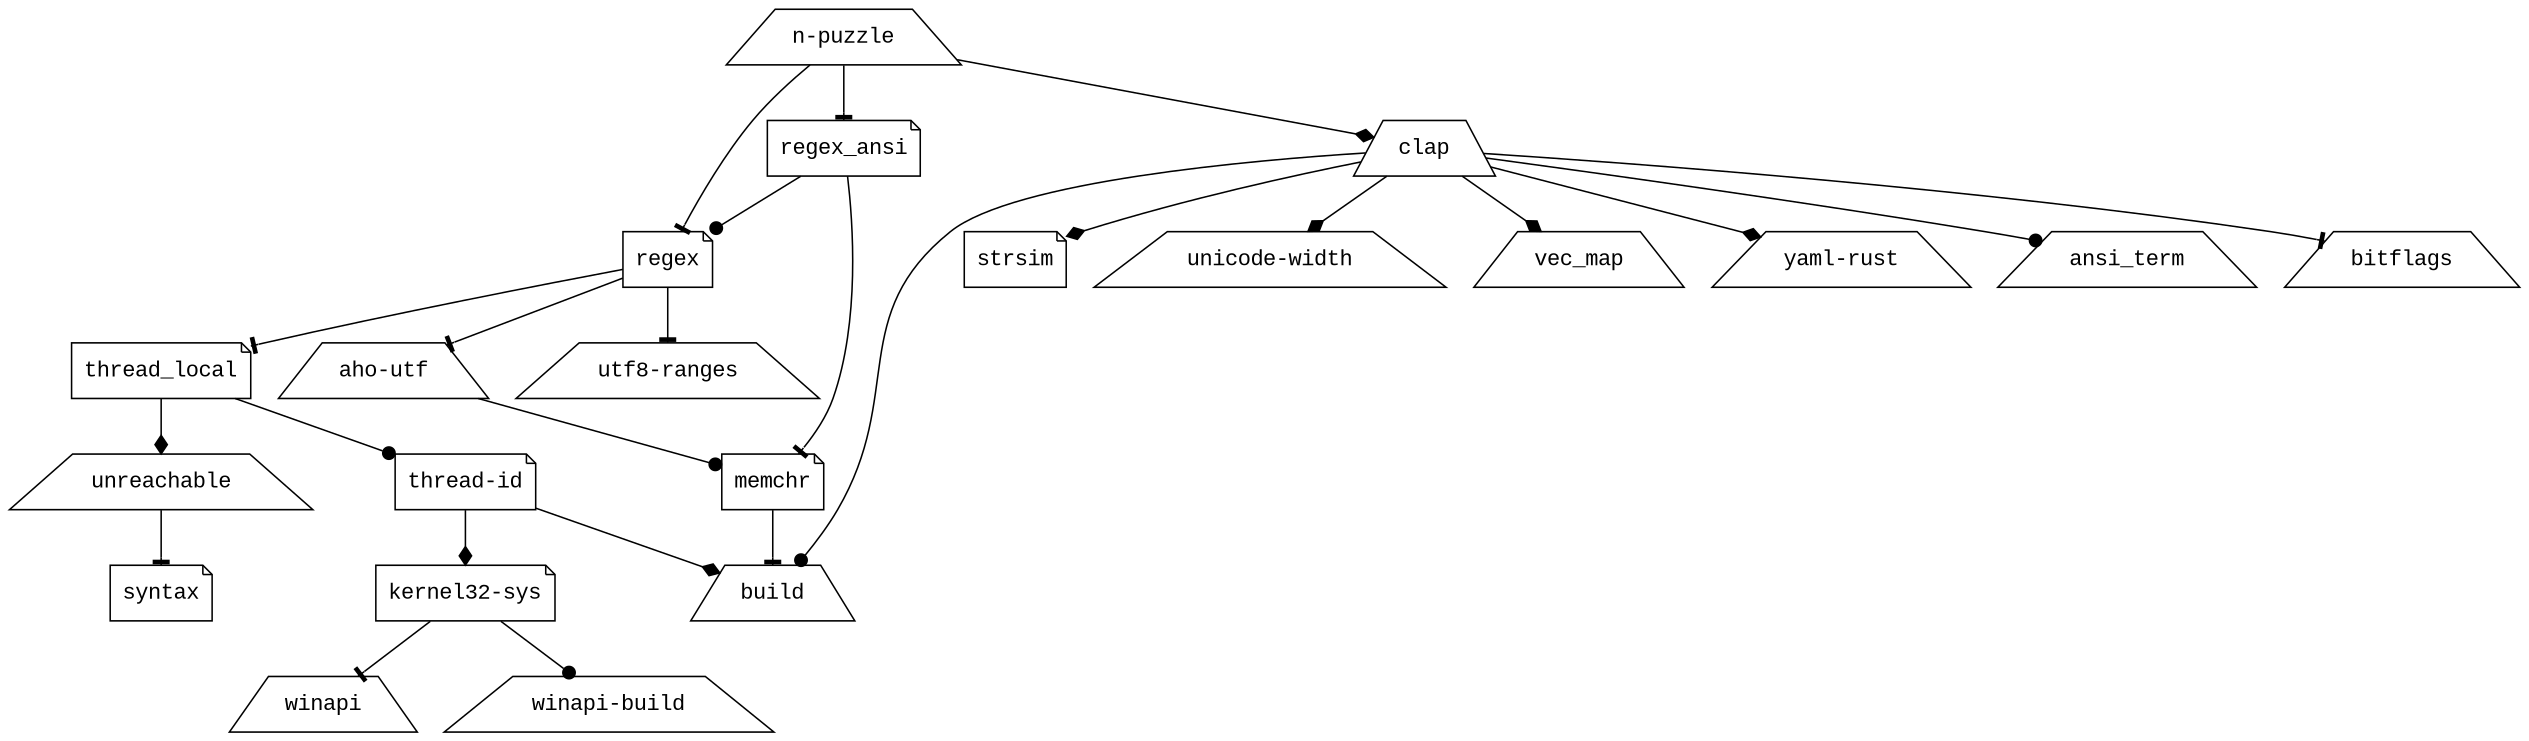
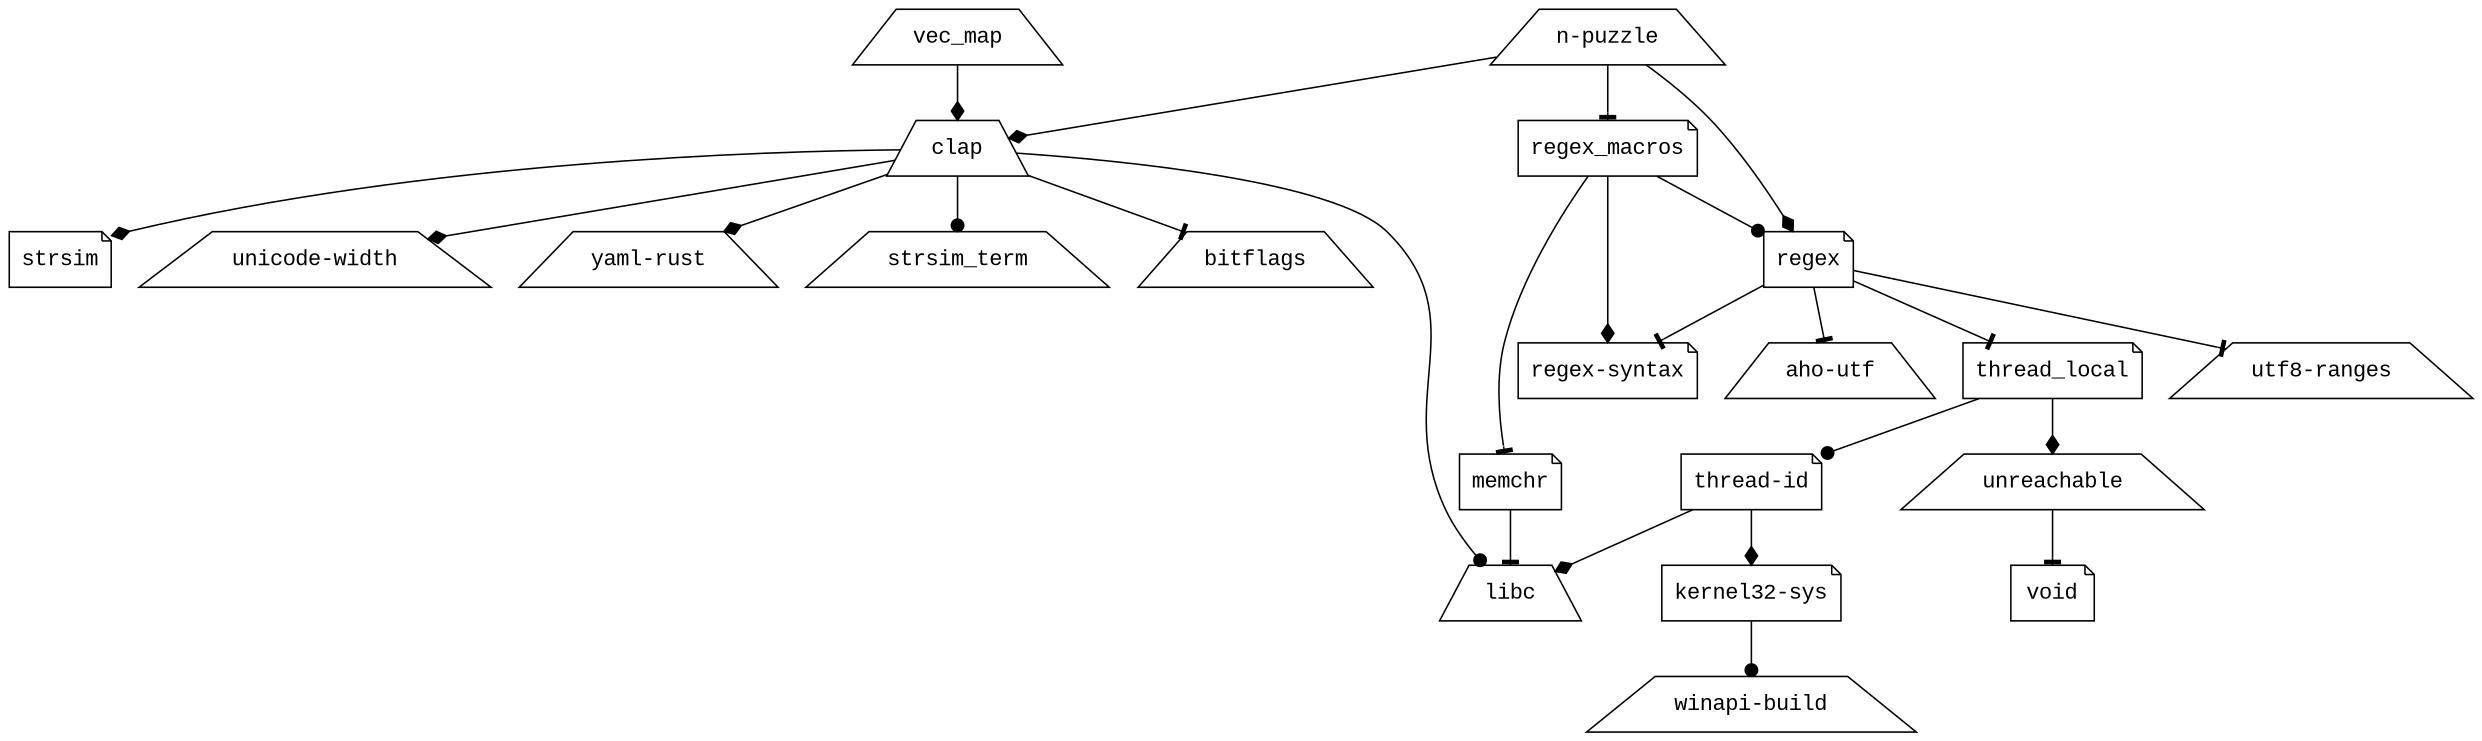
edge "n-puzzle" -> "regex": arrowhead tee -> diamond
node "regex_ansi": label "regex_ansi" -> "regex_macros"
edge "clap" -> "vec_map": reversed
node "ansi_term": label "ansi_term" -> "strsim_term"
node "regex-syntax": added
edge "aho-utf" -> "memchr": removed
node "syntax": label "syntax" -> "void"
node "build": label "build" -> "libc"
node "winapi": removed
